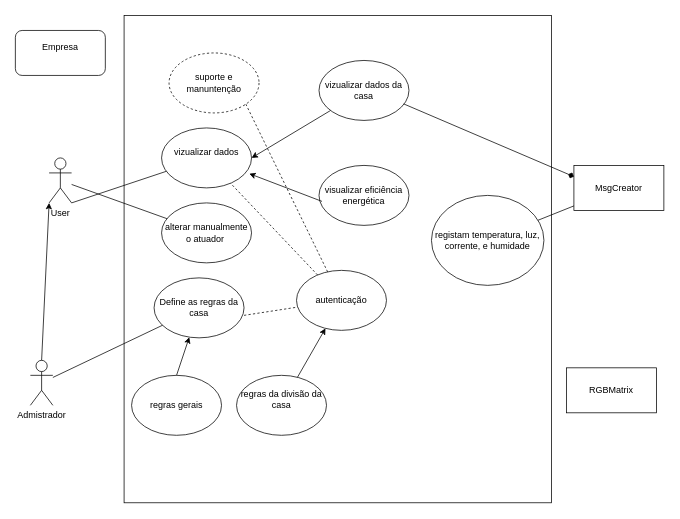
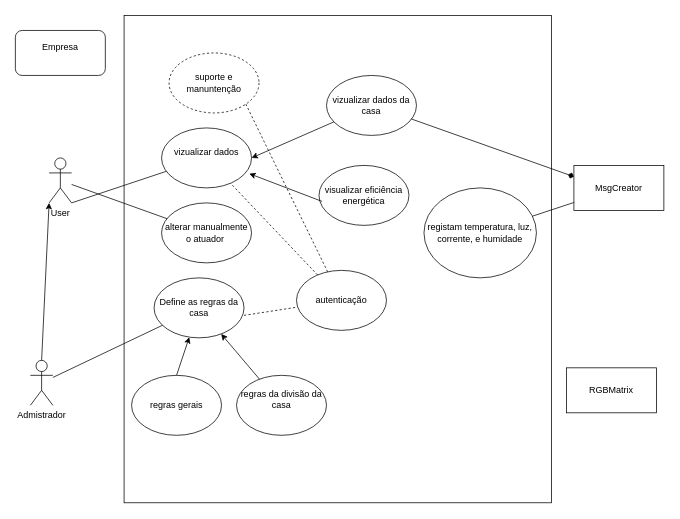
node "vizualizar dados da casa": moved (364, 90) -> (372, 105)
node "registam temperatura, luz, corrente, e humidade": moved (488, 240) -> (480, 233)
edge "regras da divisão da casa" -> "autenticação": now "regras da divisão da casa" -> "Define as regras da casa"
